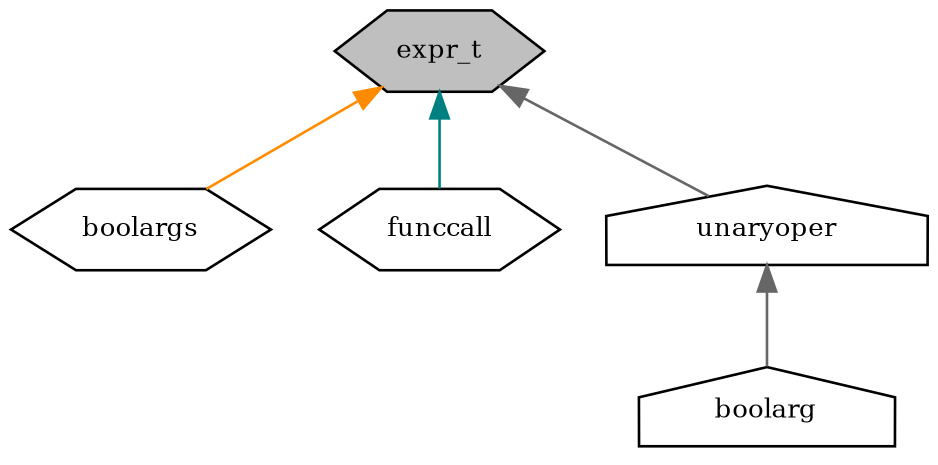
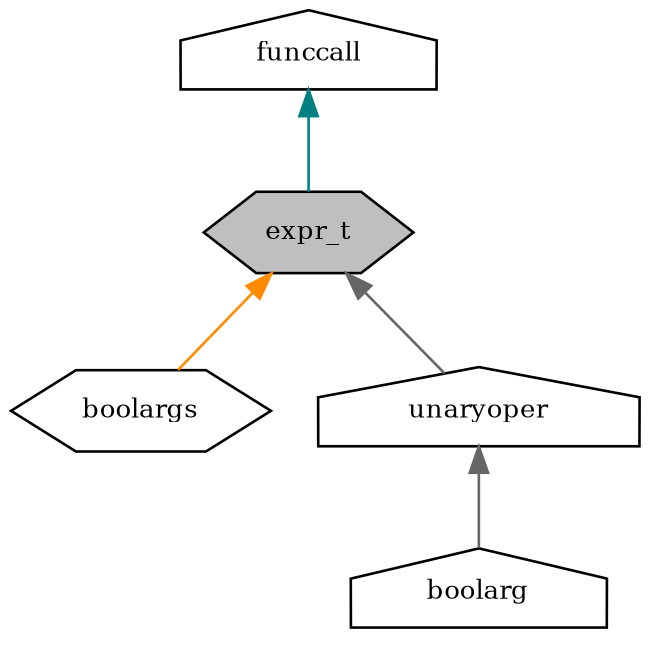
edge "funccall" -> "expr_t": reversed
node "funccall": shape hexagon -> house
